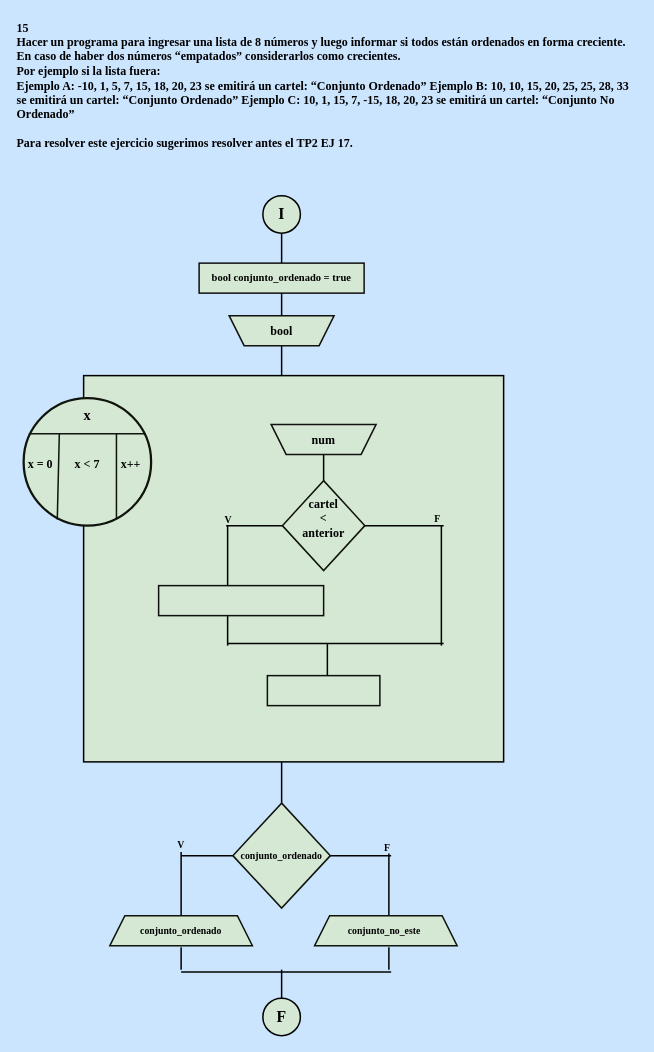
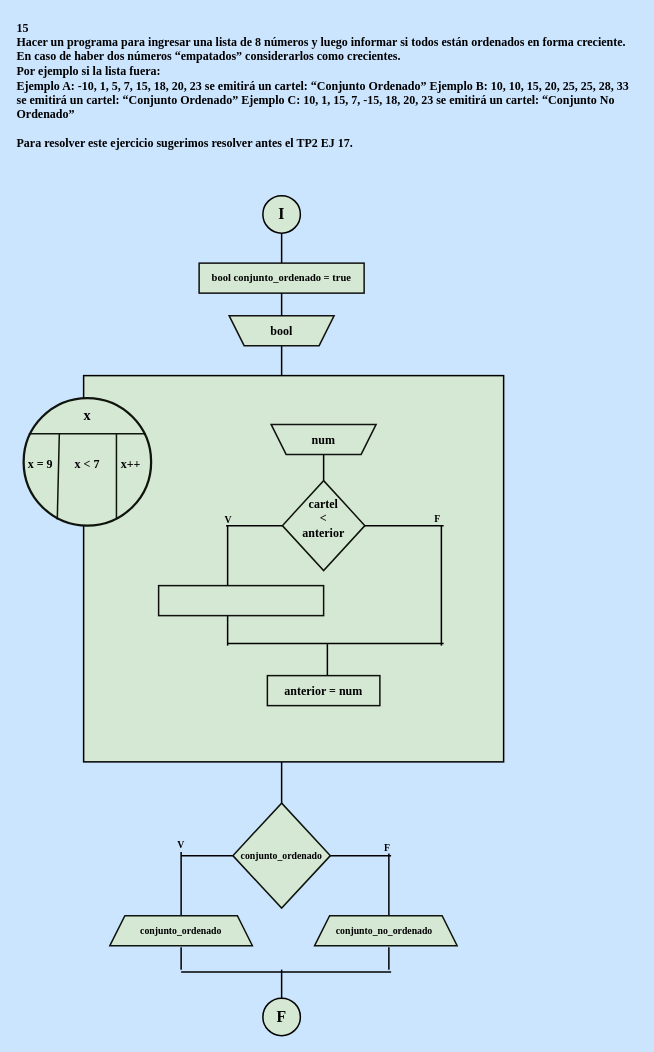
node "x = 0": label "x = 0" -> "x = 9"
node "anterior = num": added
node "conjunto_no_este": label "conjunto_no_este" -> "conjunto_no_ordenado"
